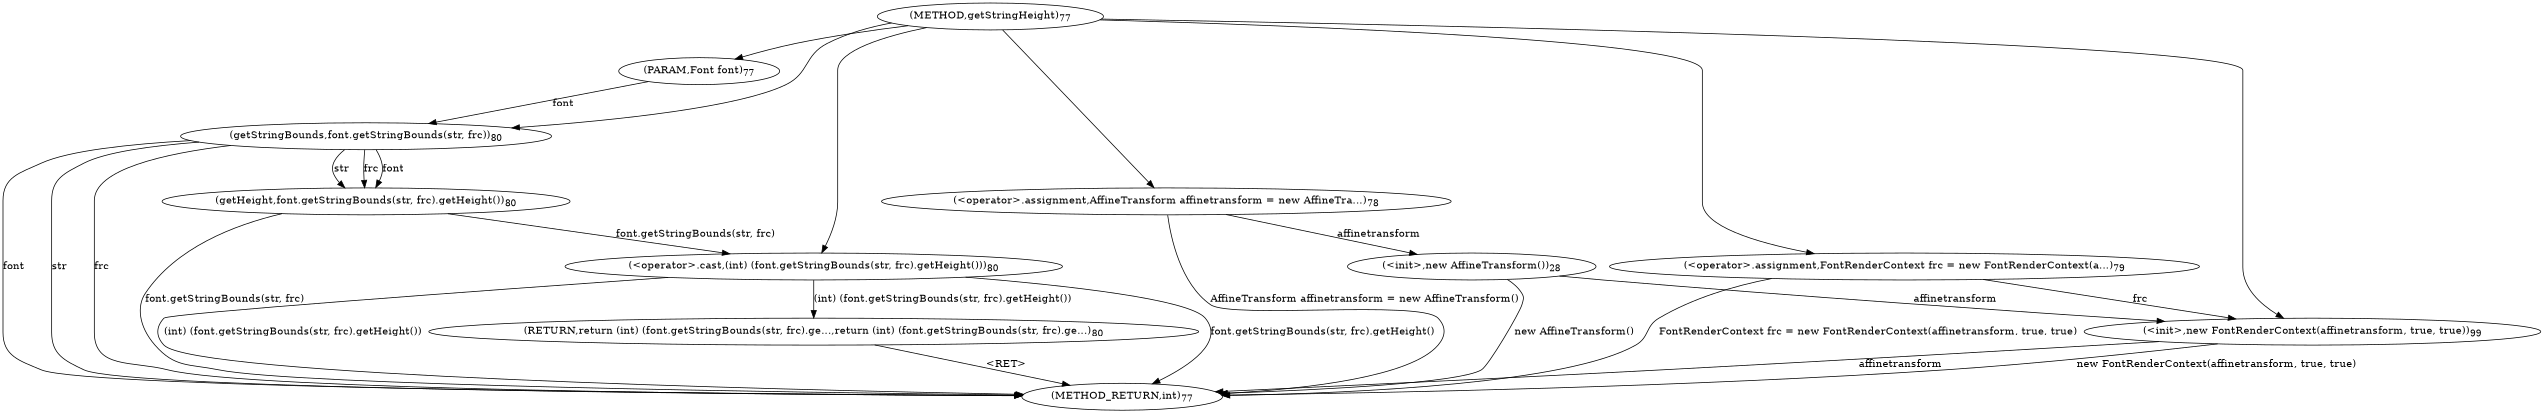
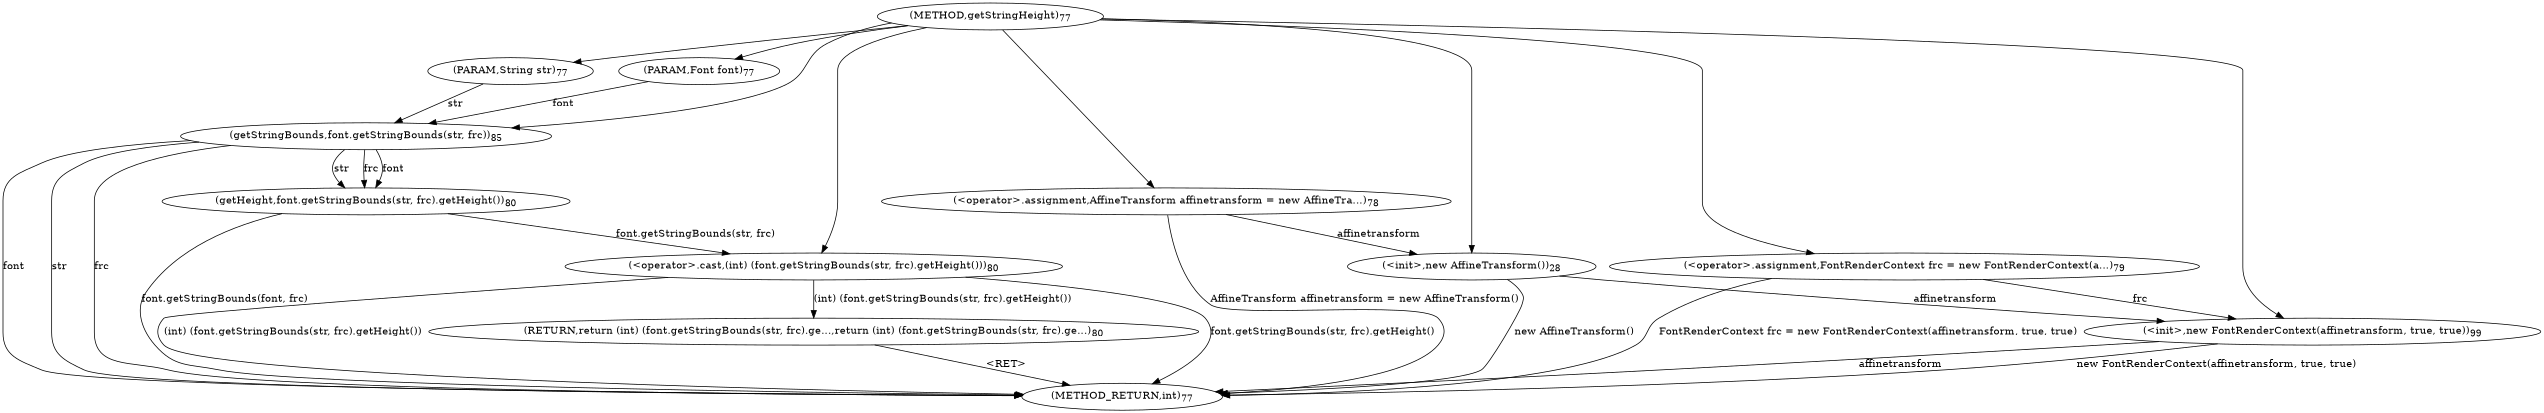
edge "(METHOD,getStringHeight)" -> "(<init>,new AffineTransform())": added
node "(PARAM,String str)": added
node "(getStringBounds,font.getStringBounds(str, frc))": text "80" -> "85"
edge "(getHeight,font.getStringBounds(str, frc).getHeight())" -> "(METHOD_RETURN,int)": label "font.getStringBounds(str, frc)" -> "font.getStringBounds(font, frc)"
